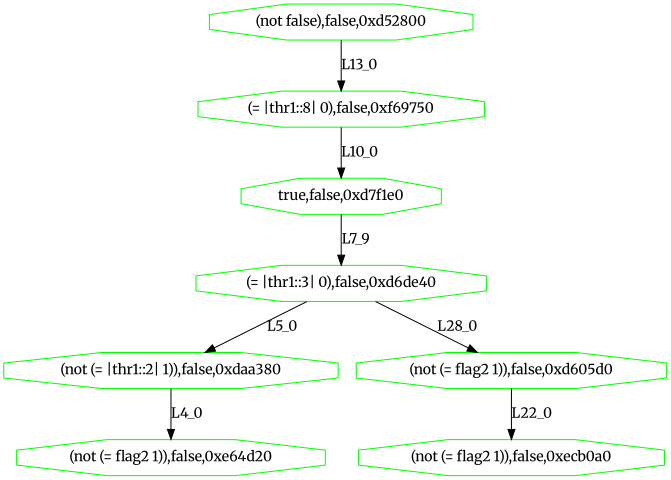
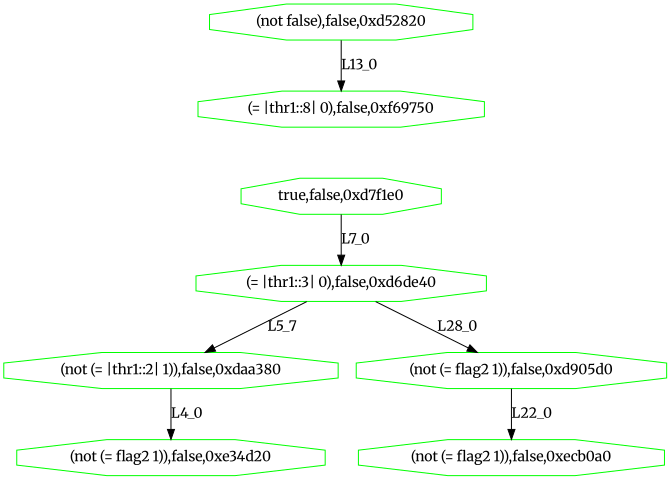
node "(not false),false,0xd52800": label "(not false),false,0xd52800" -> "(not false),false,0xd52820"
edge "(= |thr1::8| 0),false,0xf69750" -> "true,false,0xd7f1e0": removed, label "L10_0"
edge "true,false,0xd7f1e0" -> "(= |thr1::3| 0),false,0xd6de40": label "L7_9" -> "L7_0"
edge "(= |thr1::3| 0),false,0xd6de40" -> "(not (= |thr1::2| 1)),false,0xdaa380": label "L5_0" -> "L5_7"
node "(not (= flag2 1)),false,0xd605d0": label "(not (= flag2 1)),false,0xd605d0" -> "(not (= flag2 1)),false,0xd905d0"
node "(not (= flag2 1)),false,0xe64d20": label "(not (= flag2 1)),false,0xe64d20" -> "(not (= flag2 1)),false,0xe34d20"
